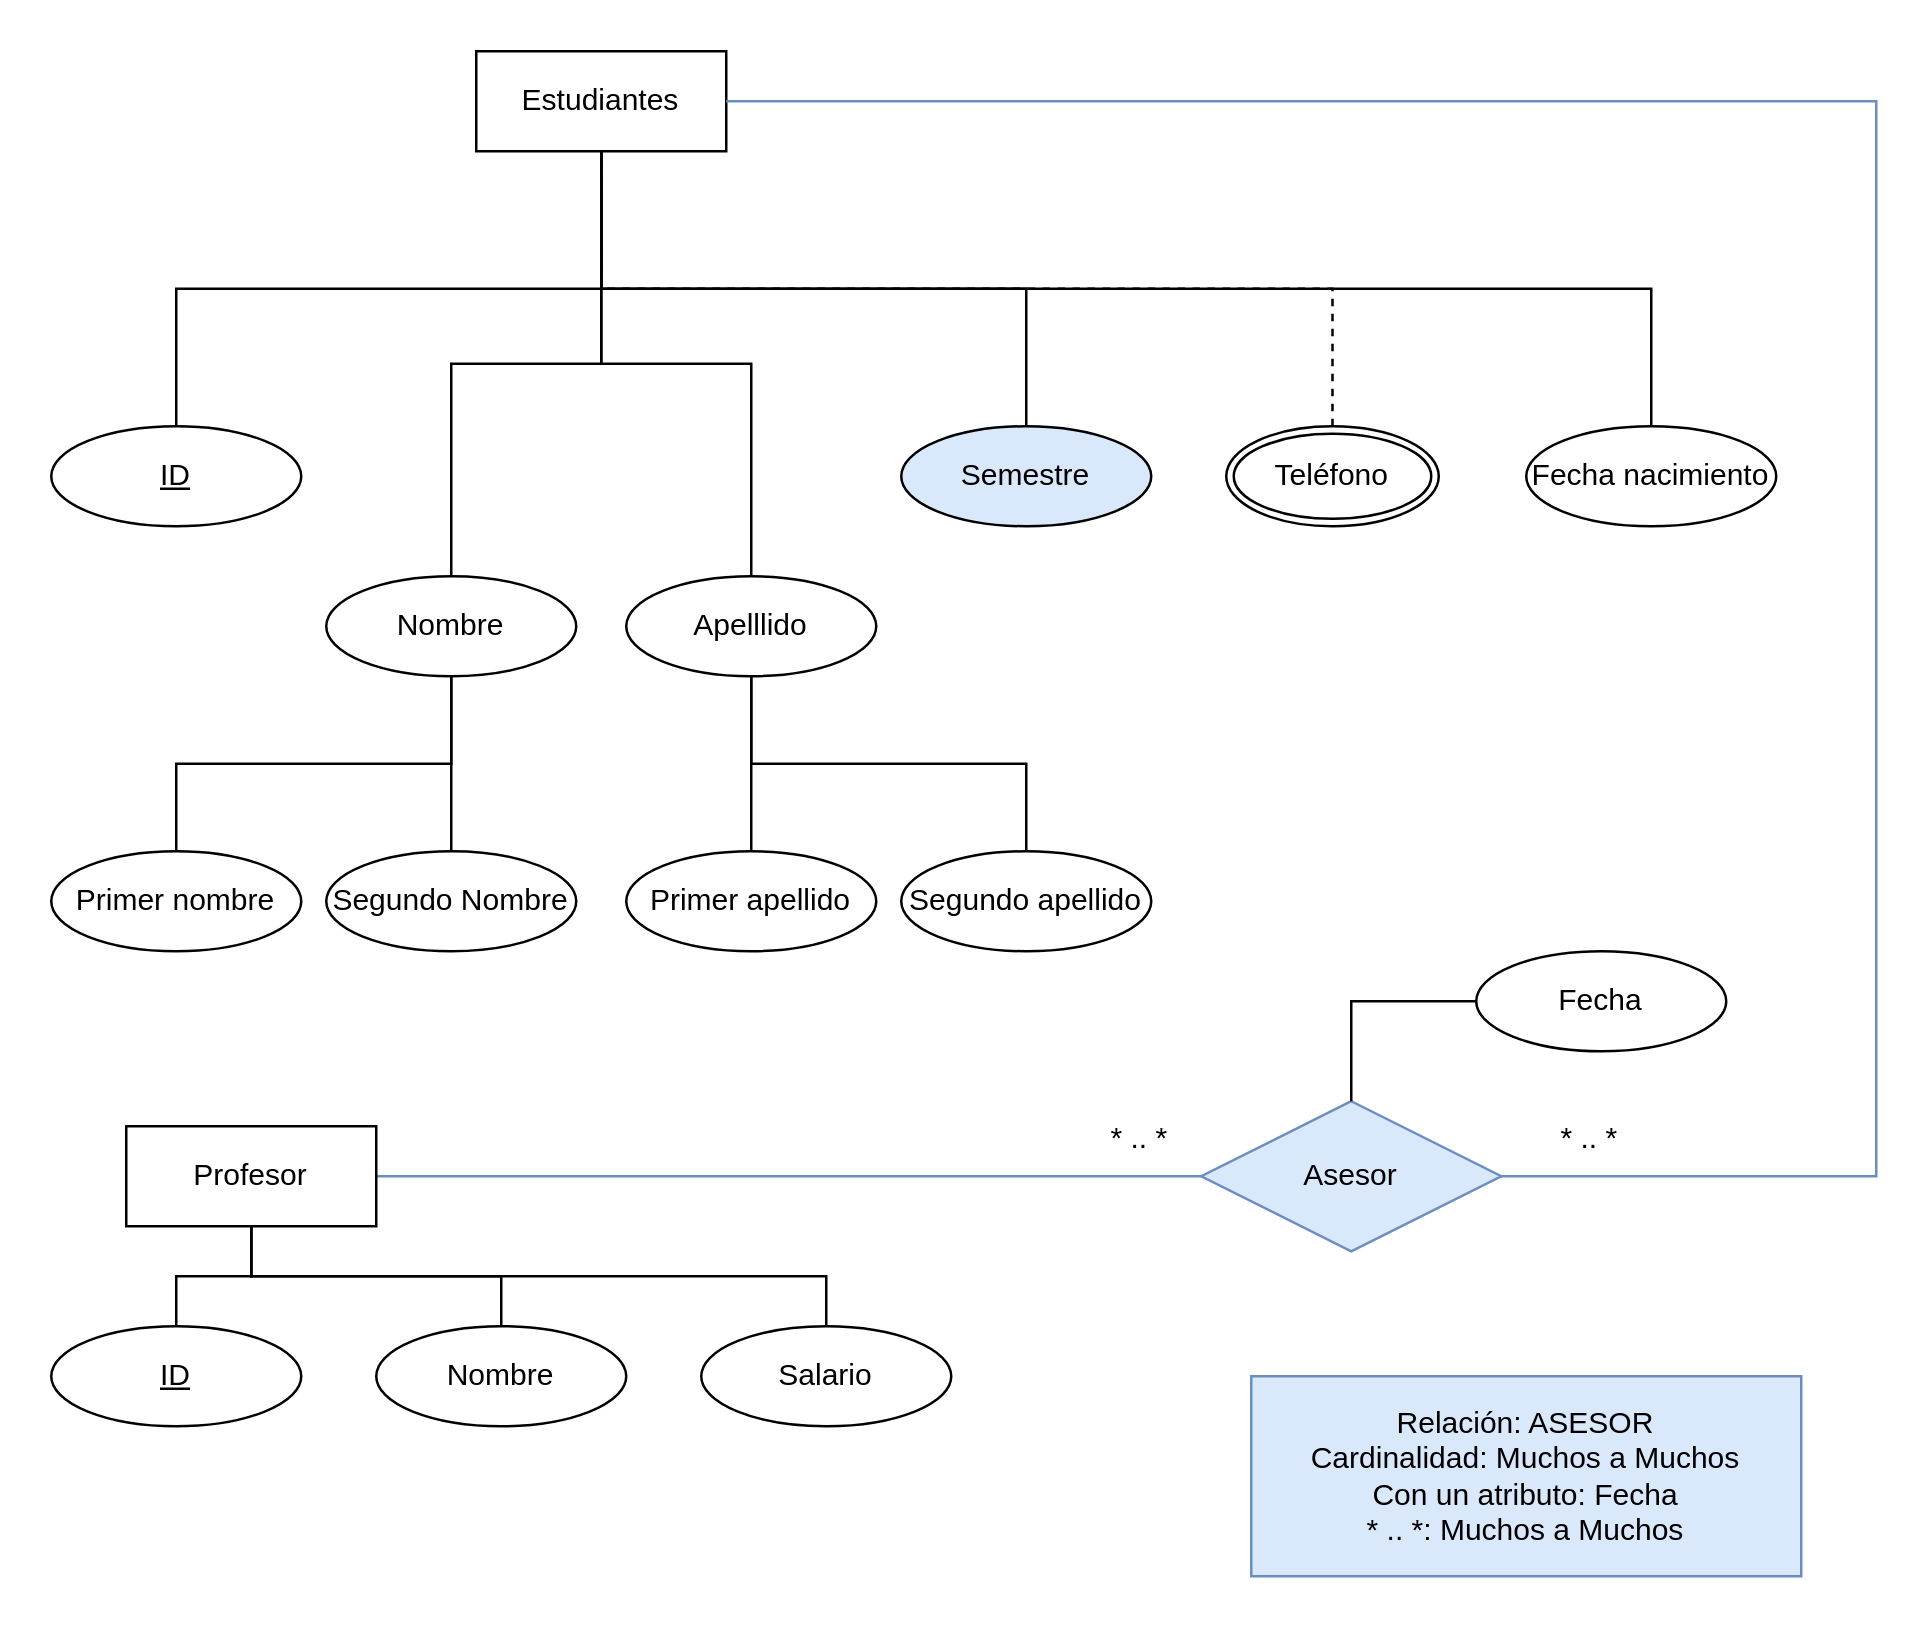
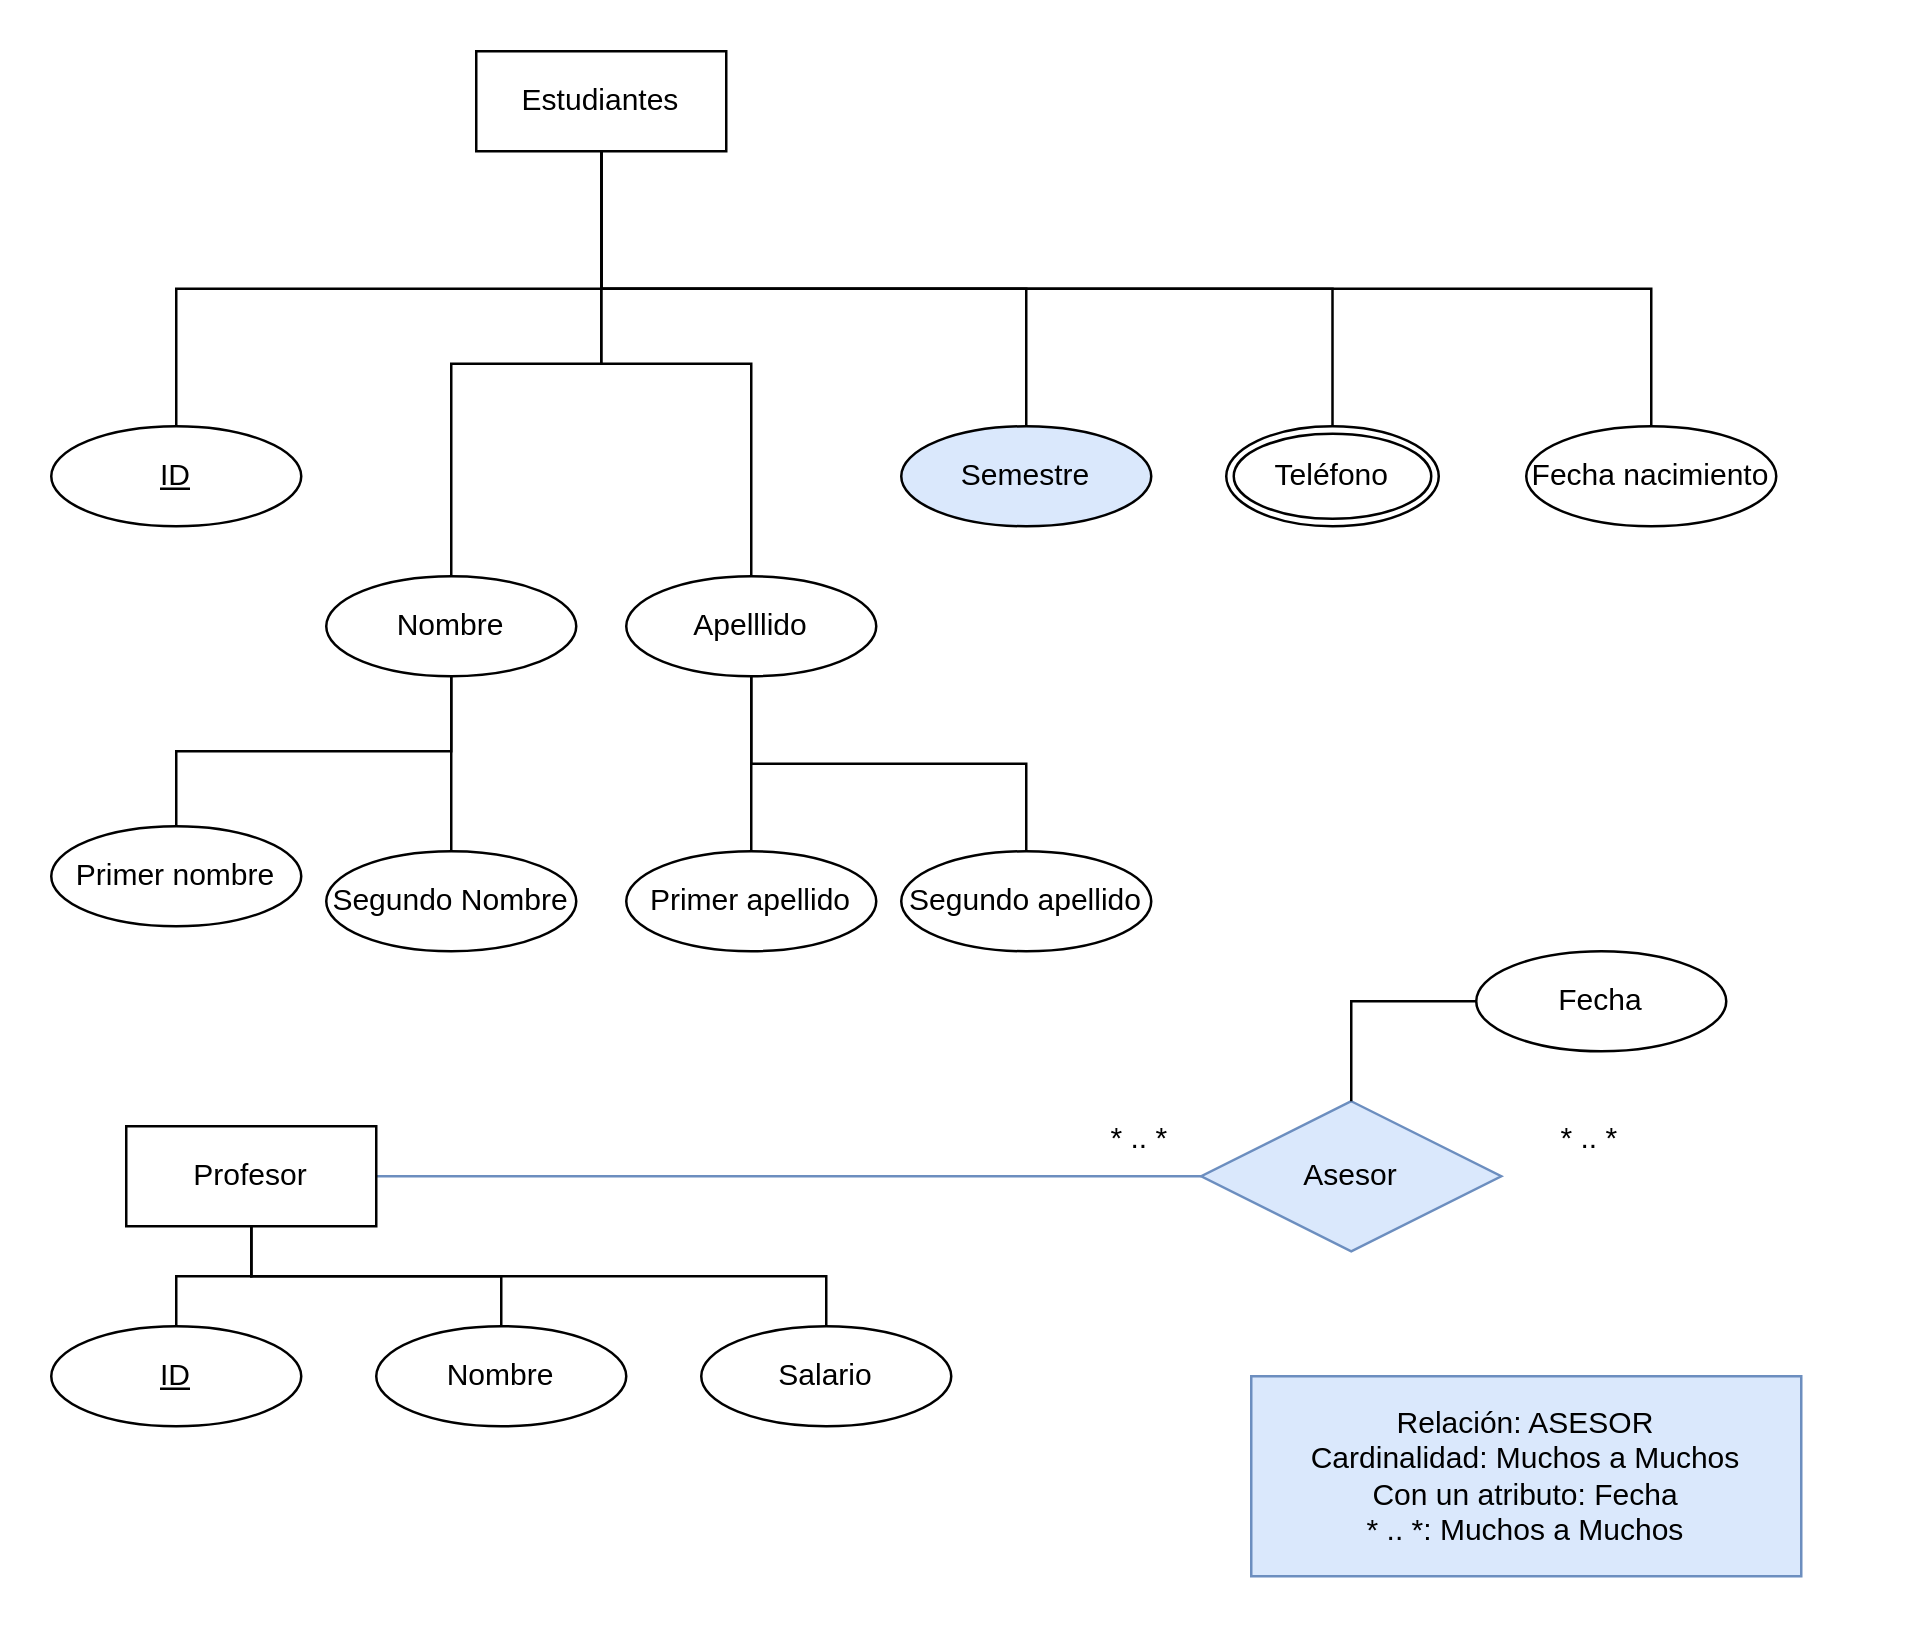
edge "Estudiantes" -- "Asesor": removed
edge "Estudiantes" -- "Teléfono": style dashed -> solid
node "Primer nombre": moved (176, 901) -> (176, 876)
